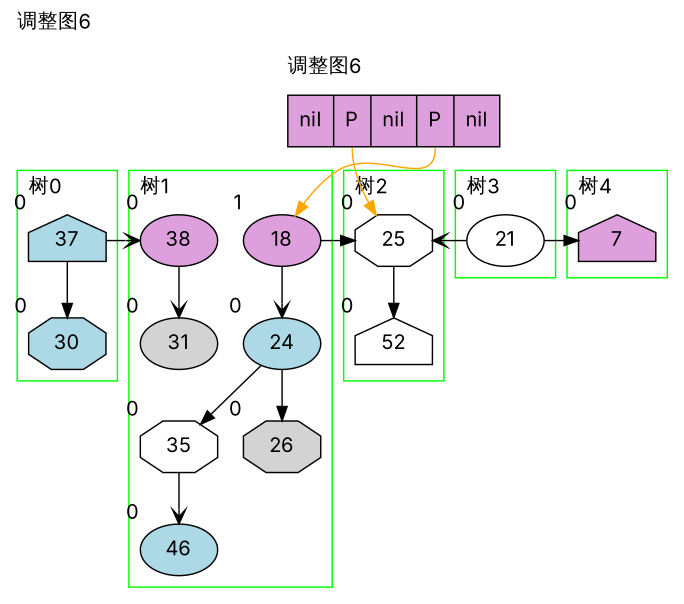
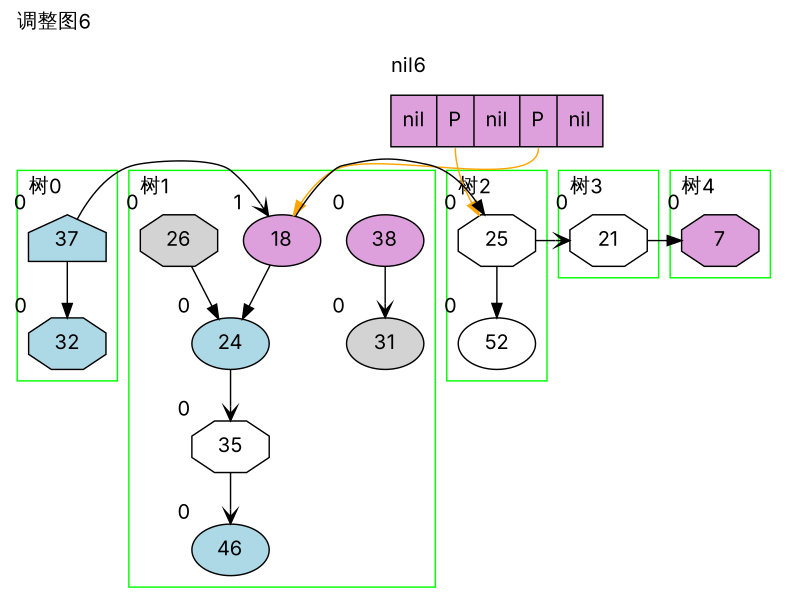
cluster "调整图6": label "调整图6" -> "nil6"
edge "37 0" -> "38 0": now "37 0" -> "18 1"
edge "21 0" -> "25 0": reversed
node "21 0": shape ellipse -> octagon
node "7 0": shape house -> octagon
edge "18 1" -> "24 0": arrowhead vee -> normal
node "30 0": label "30 0" -> "32 0"
node "52 0": shape house -> ellipse
edge "24 0" -> "26 0": reversed
edge "24 0" -> "35 0": arrowhead normal -> vee
